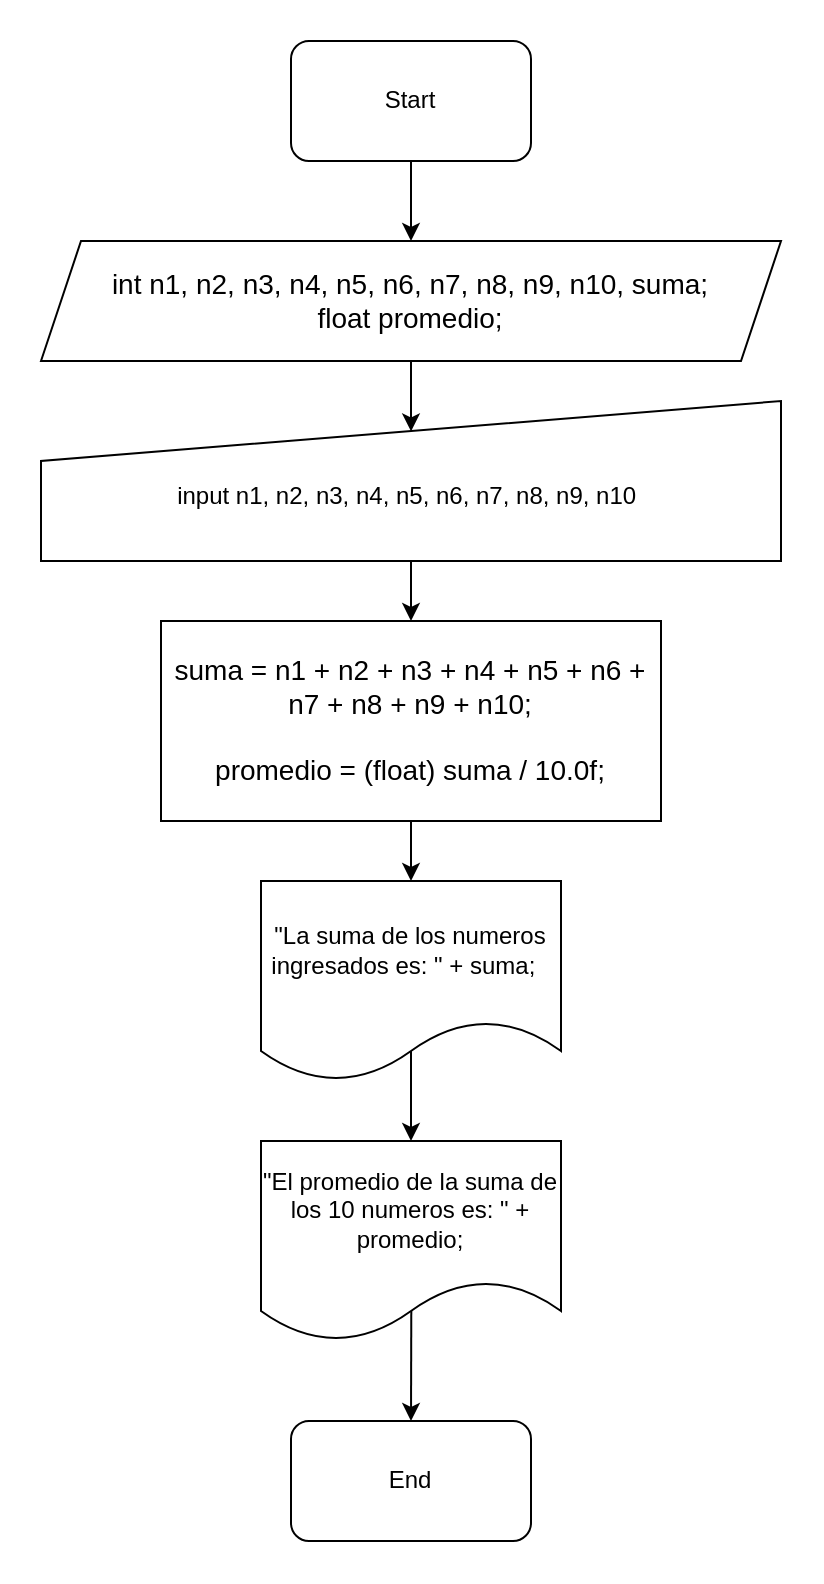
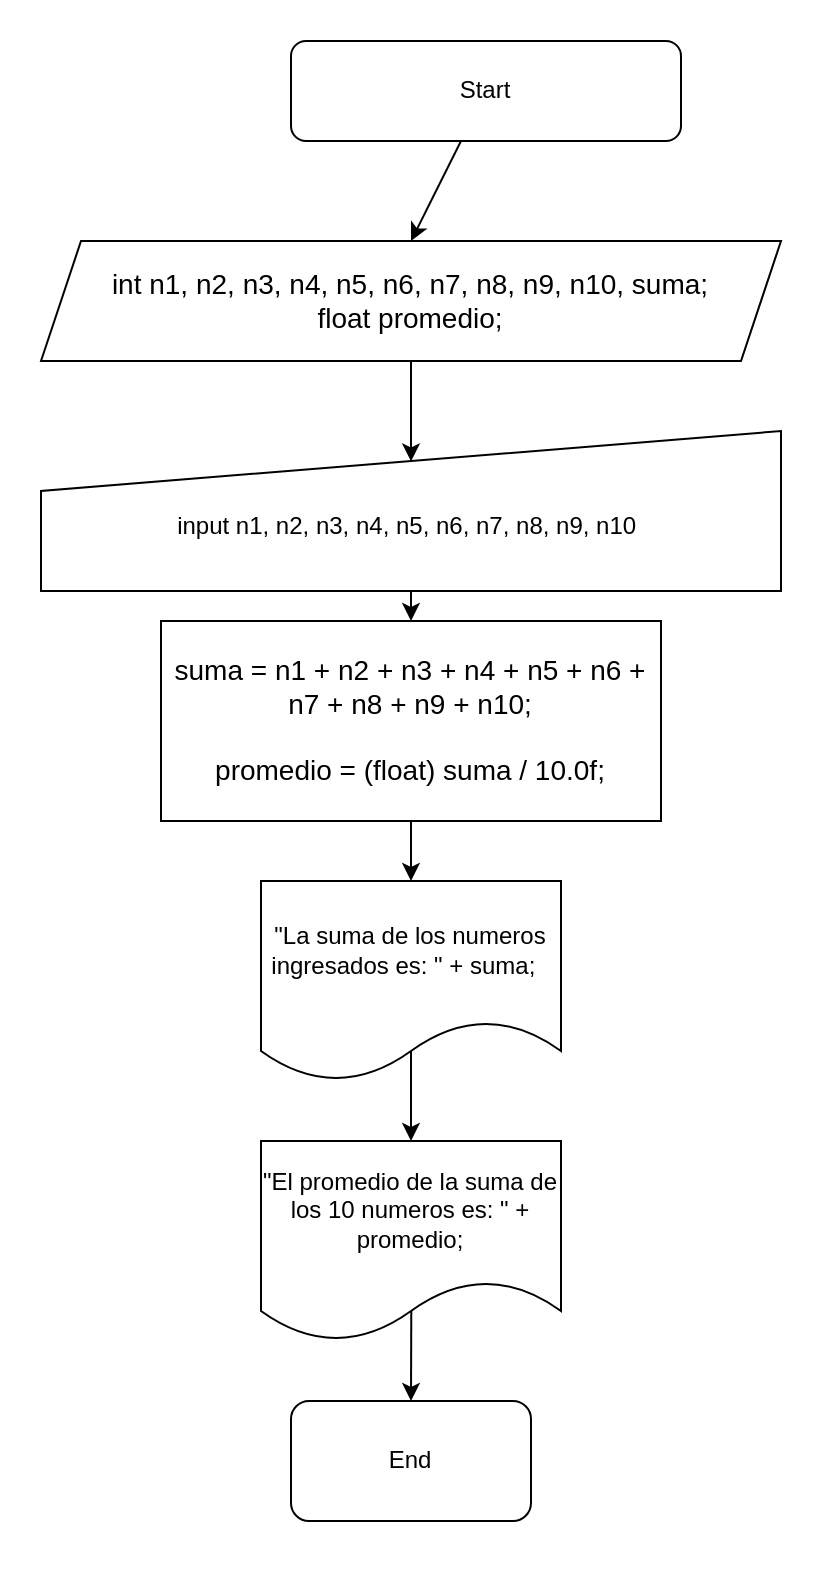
node "Start": size 240x120 -> 390x100
node "input n1, n2, n3, n4, n5, n6, n7, n8, n9, n10": moved (411, 481) -> (411, 511)
node "End": moved (411, 1481) -> (411, 1461)
